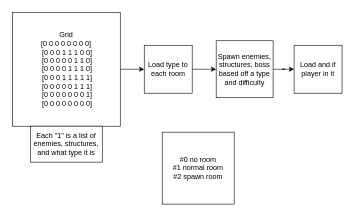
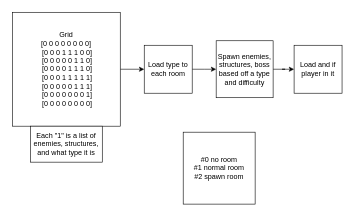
node "#0 no room #1 normal room #2 spawn room": moved (198, 168) -> (219, 168)
